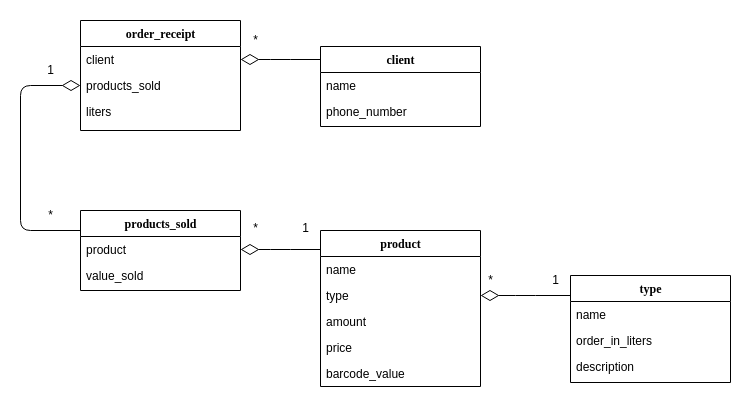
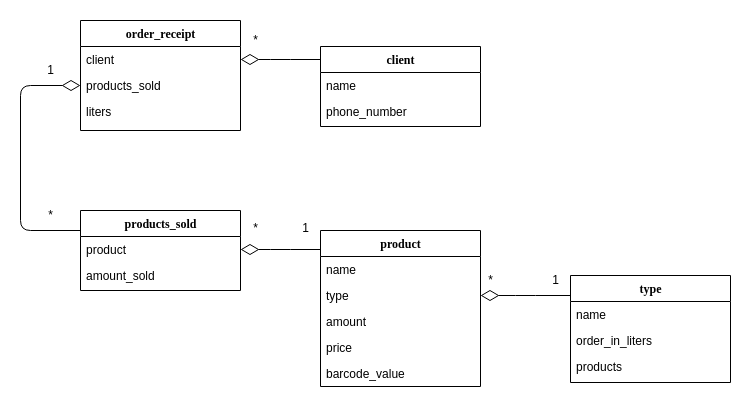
node "value_sold": label "value_sold" -> "amount_sold"
node "description": label "description" -> "products"
